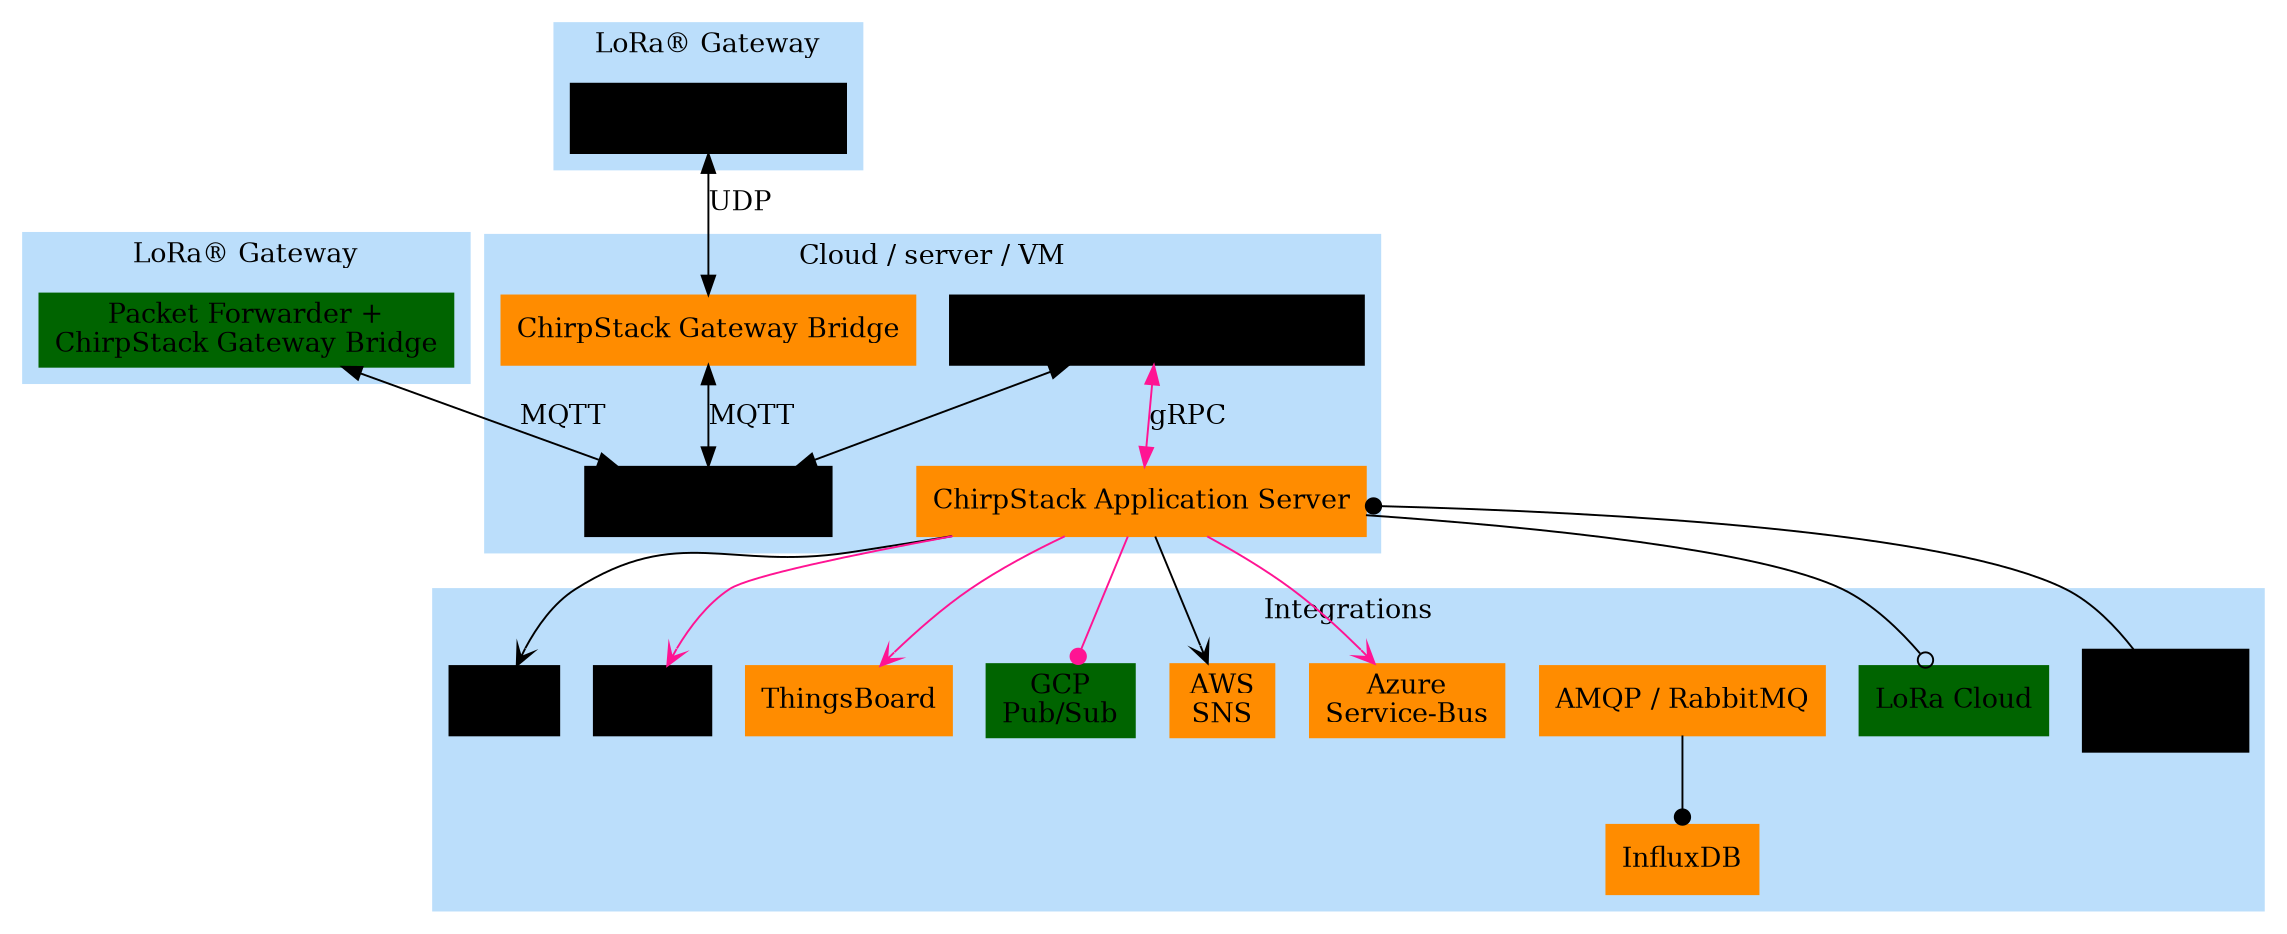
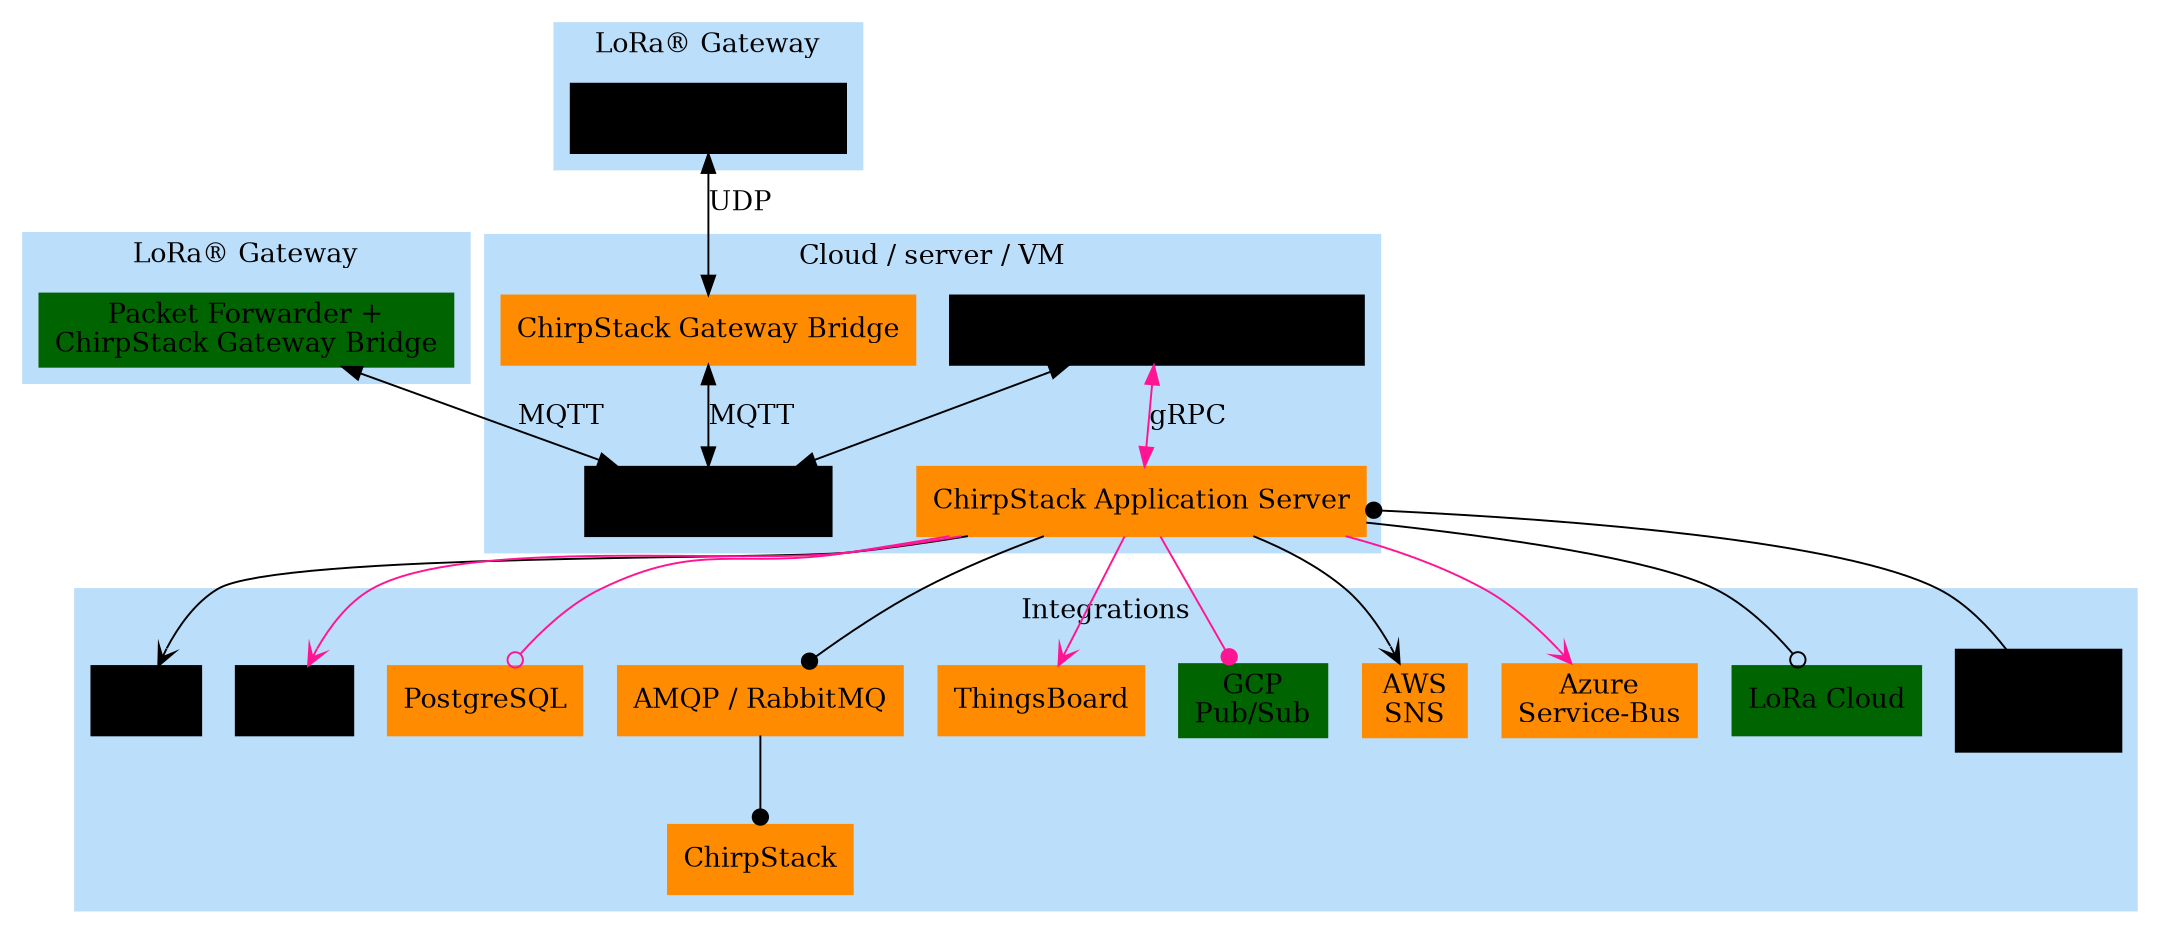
edge "ChirpStack Application Server" -> "AMQP / RabbitMQ": added
node "PostgreSQL": added
node "InfluxDB": label "InfluxDB" -> "ChirpStack"
